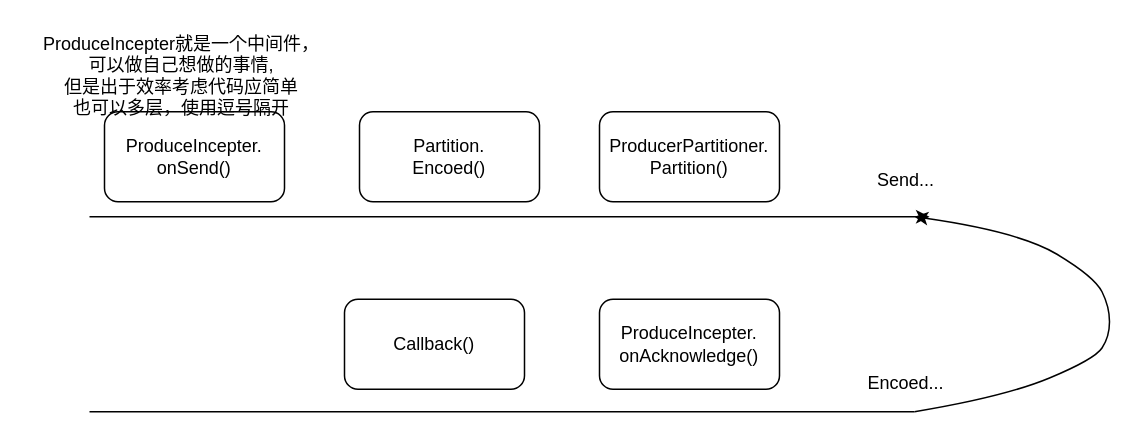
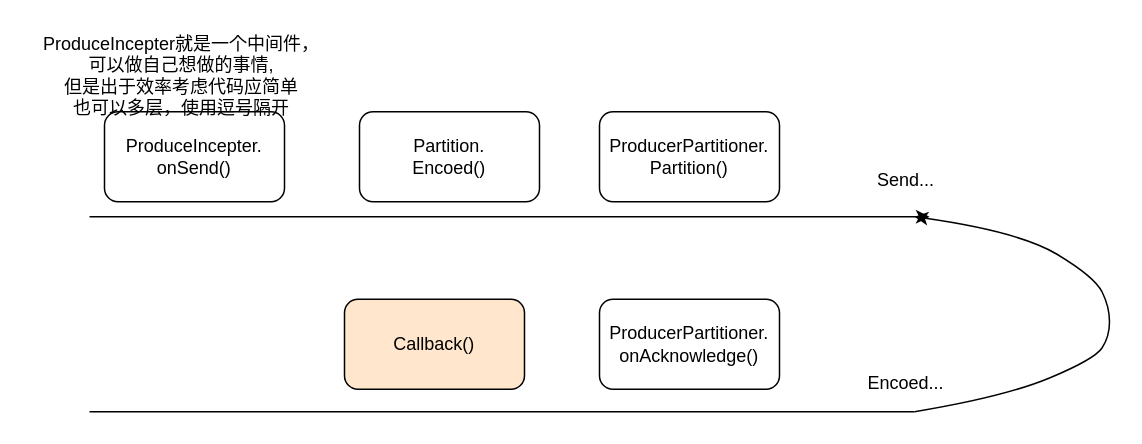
node "Callback()": fillcolor #ffffff -> #ffe6cc
node "ProduceIncepter.onAcknowledge()": label "ProduceIncepter.onAcknowledge()" -> "ProducerPartitioner.onAcknowledge()"
